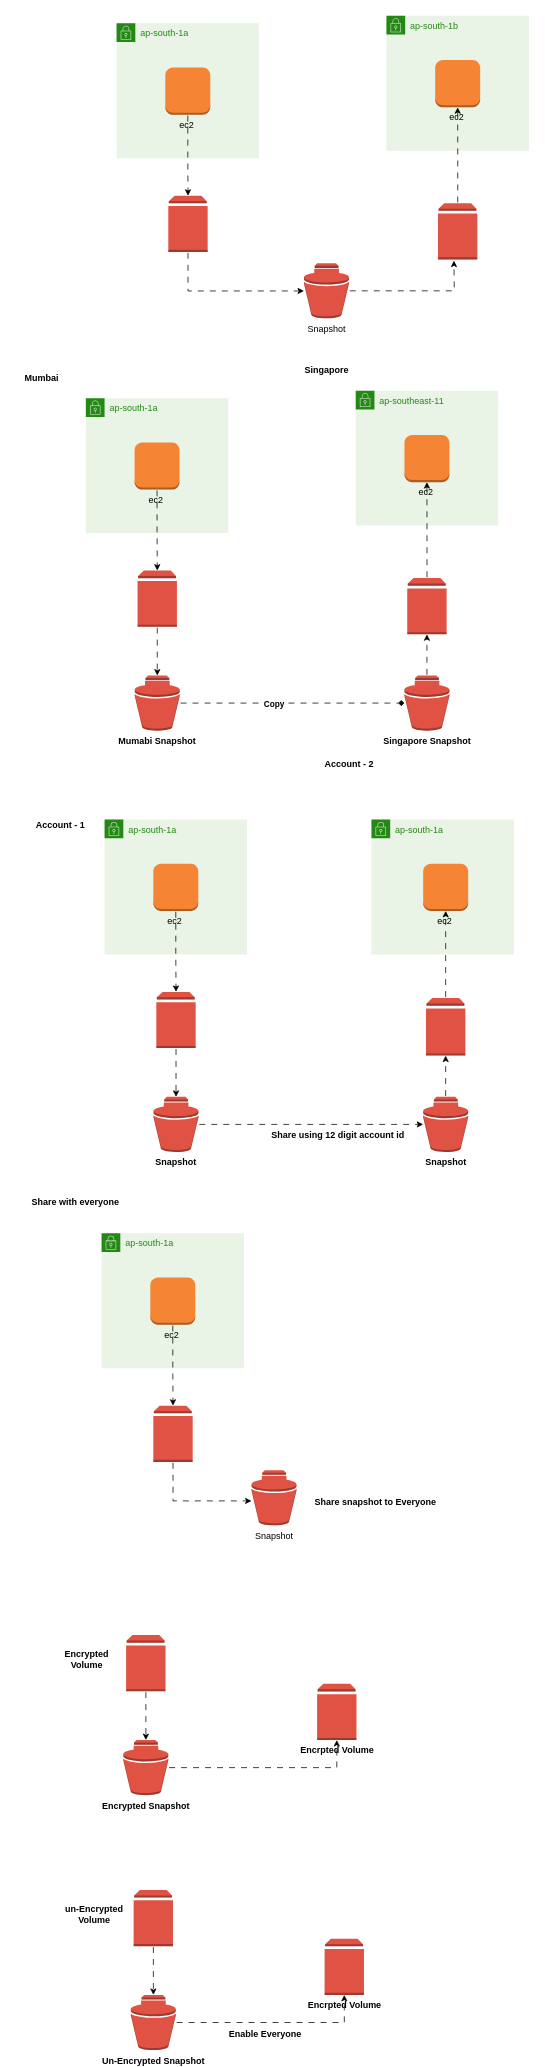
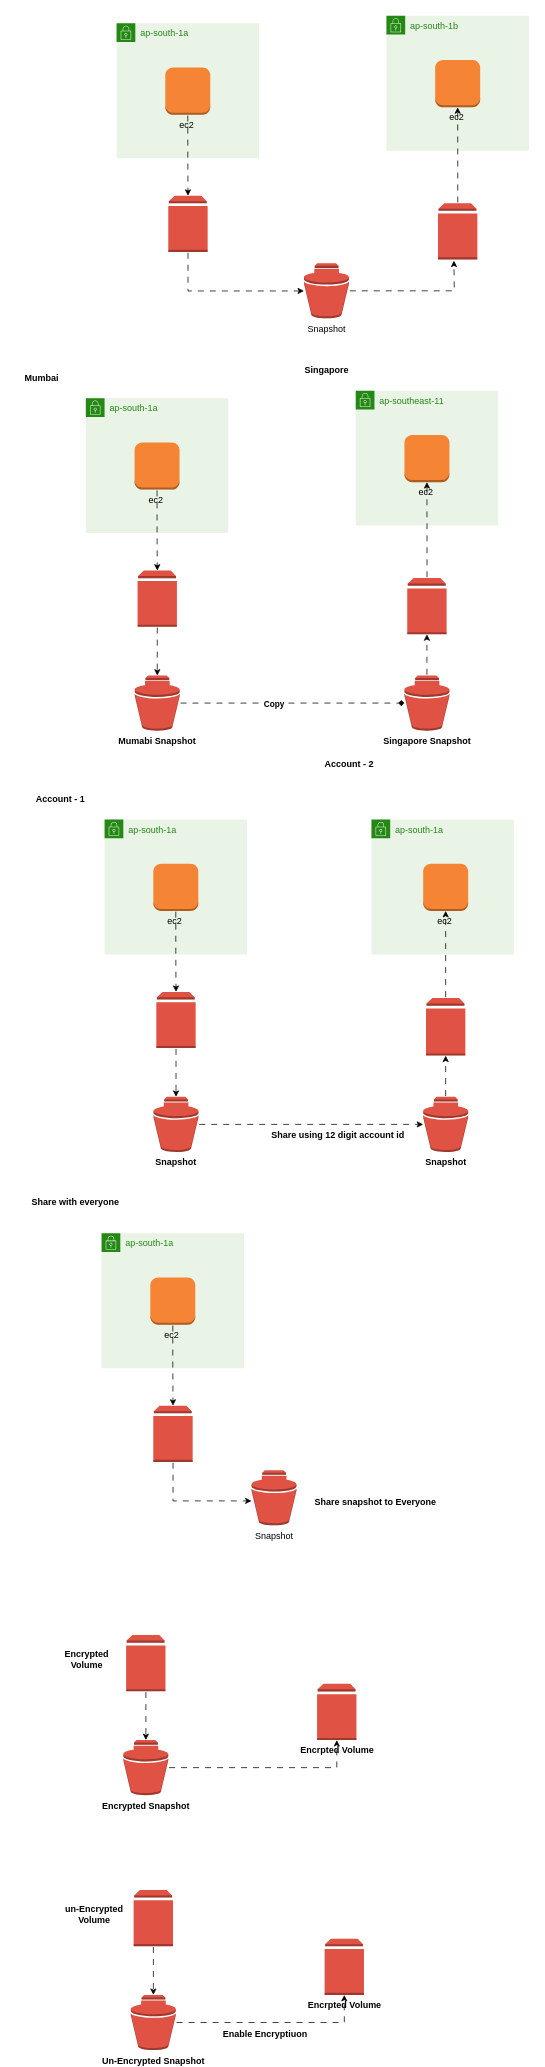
node "Account - 1": moved (60, 825) -> (60, 799)
node "Enable Everyone": label "Enable Everyone" -> "Enable Encryptiuon"
